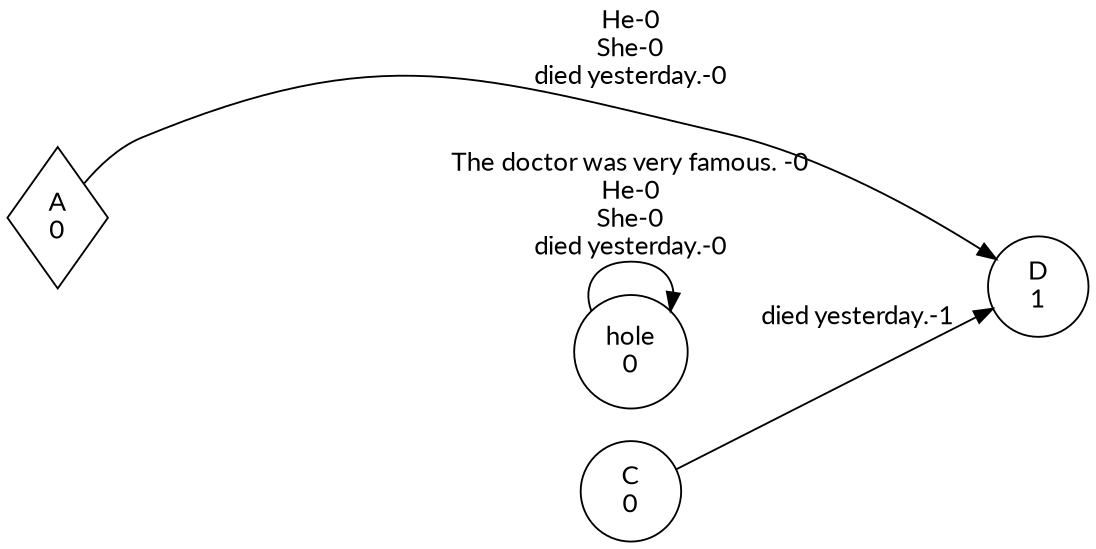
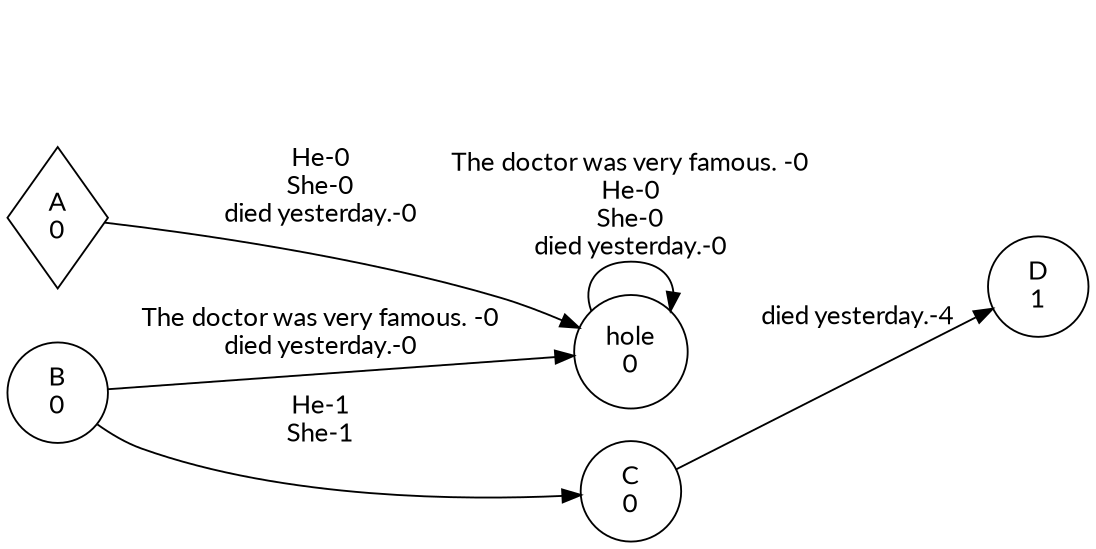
edge "A 0" -> "D 1": now "A 0" -> "hole 0"
edge "C 0" -> "D 1": label "died yesterday.-1" -> "died yesterday.-4"
node "B 0": added
